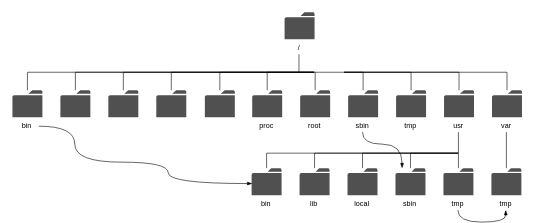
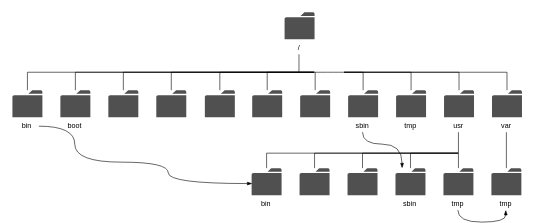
node "boot": added
node "proc": removed
node "root": removed
node "lib": removed
node "local": removed
